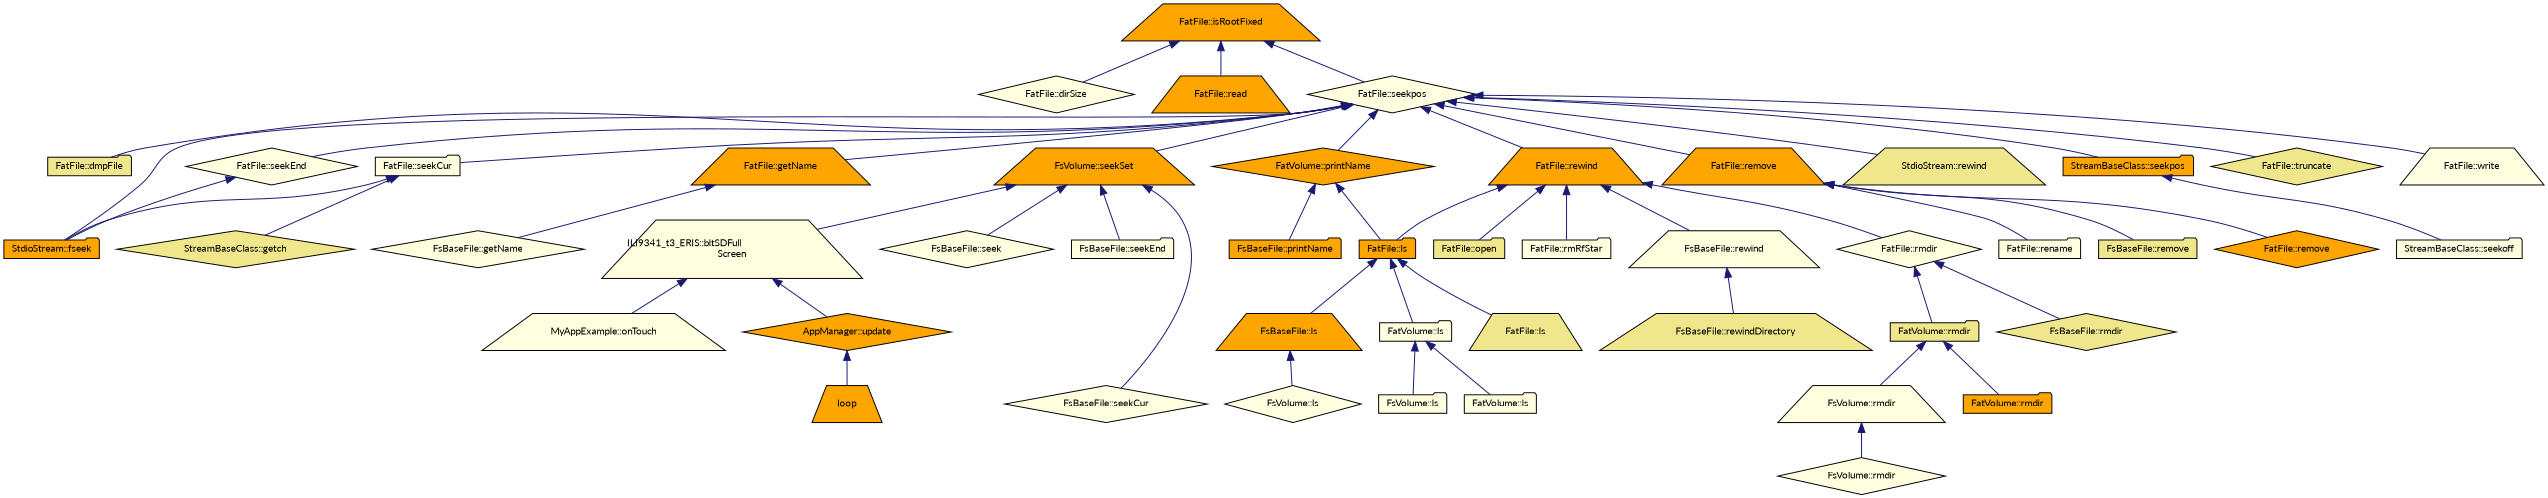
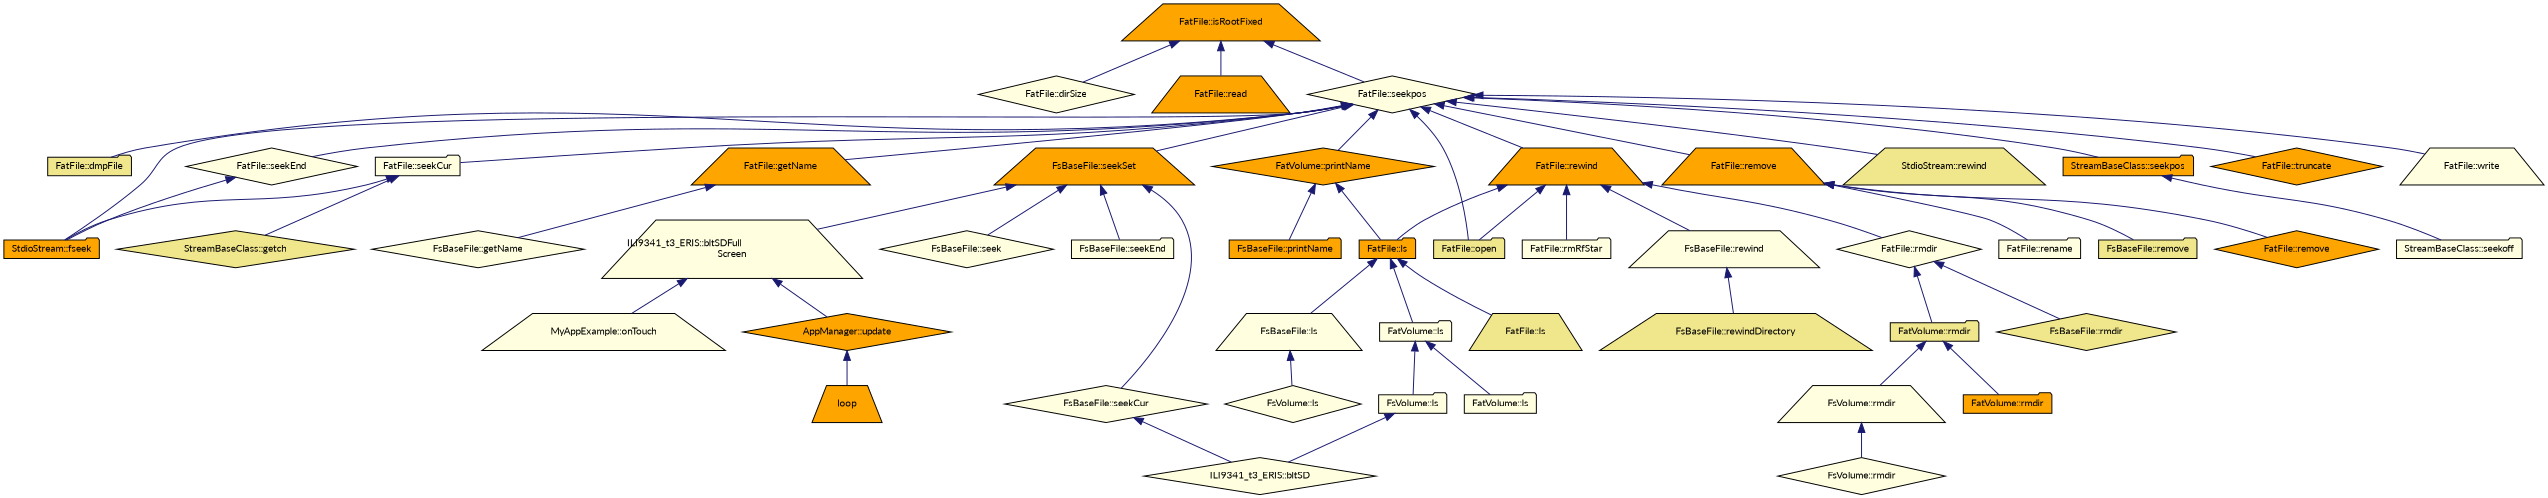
node "FsVolume::seekSet": label "FsVolume::seekSet" -> "FsBaseFile::seekSet"
node "FatFile::truncate": fillcolor khaki -> orange
edge "FatFile::open" -> "FatFile::seekpos": added
node "FsBaseFile::ls": fillcolor orange -> lightyellow
node "ILI9341_t3_ERIS::bltSD": added
